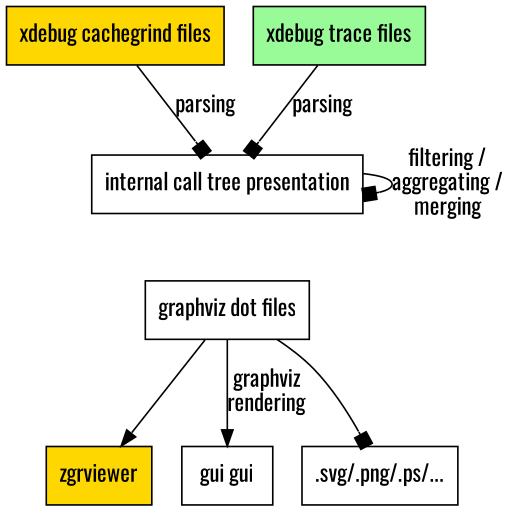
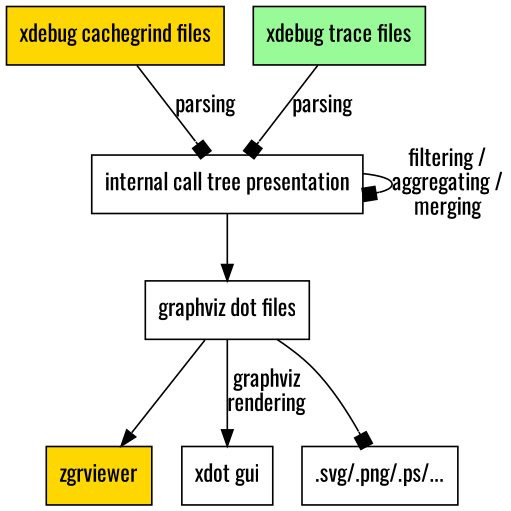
edge "internal call tree presentation" -> "graphviz dot files": added
node "gui gui": label "gui gui" -> "xdot gui"
